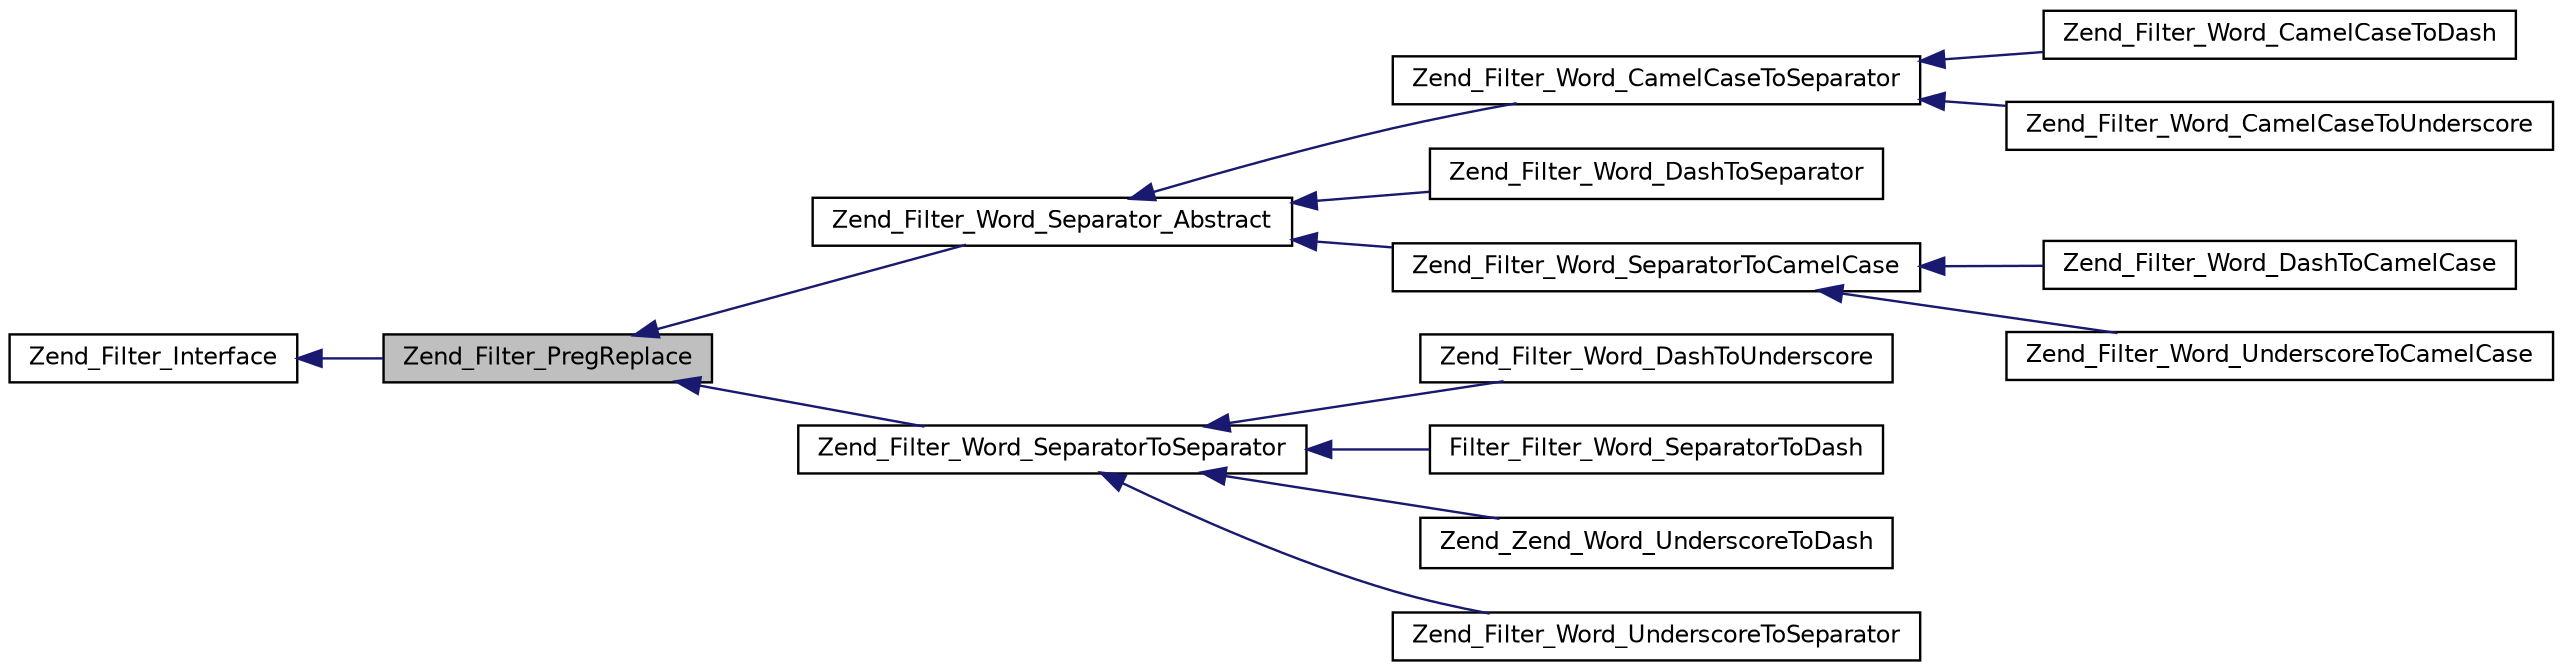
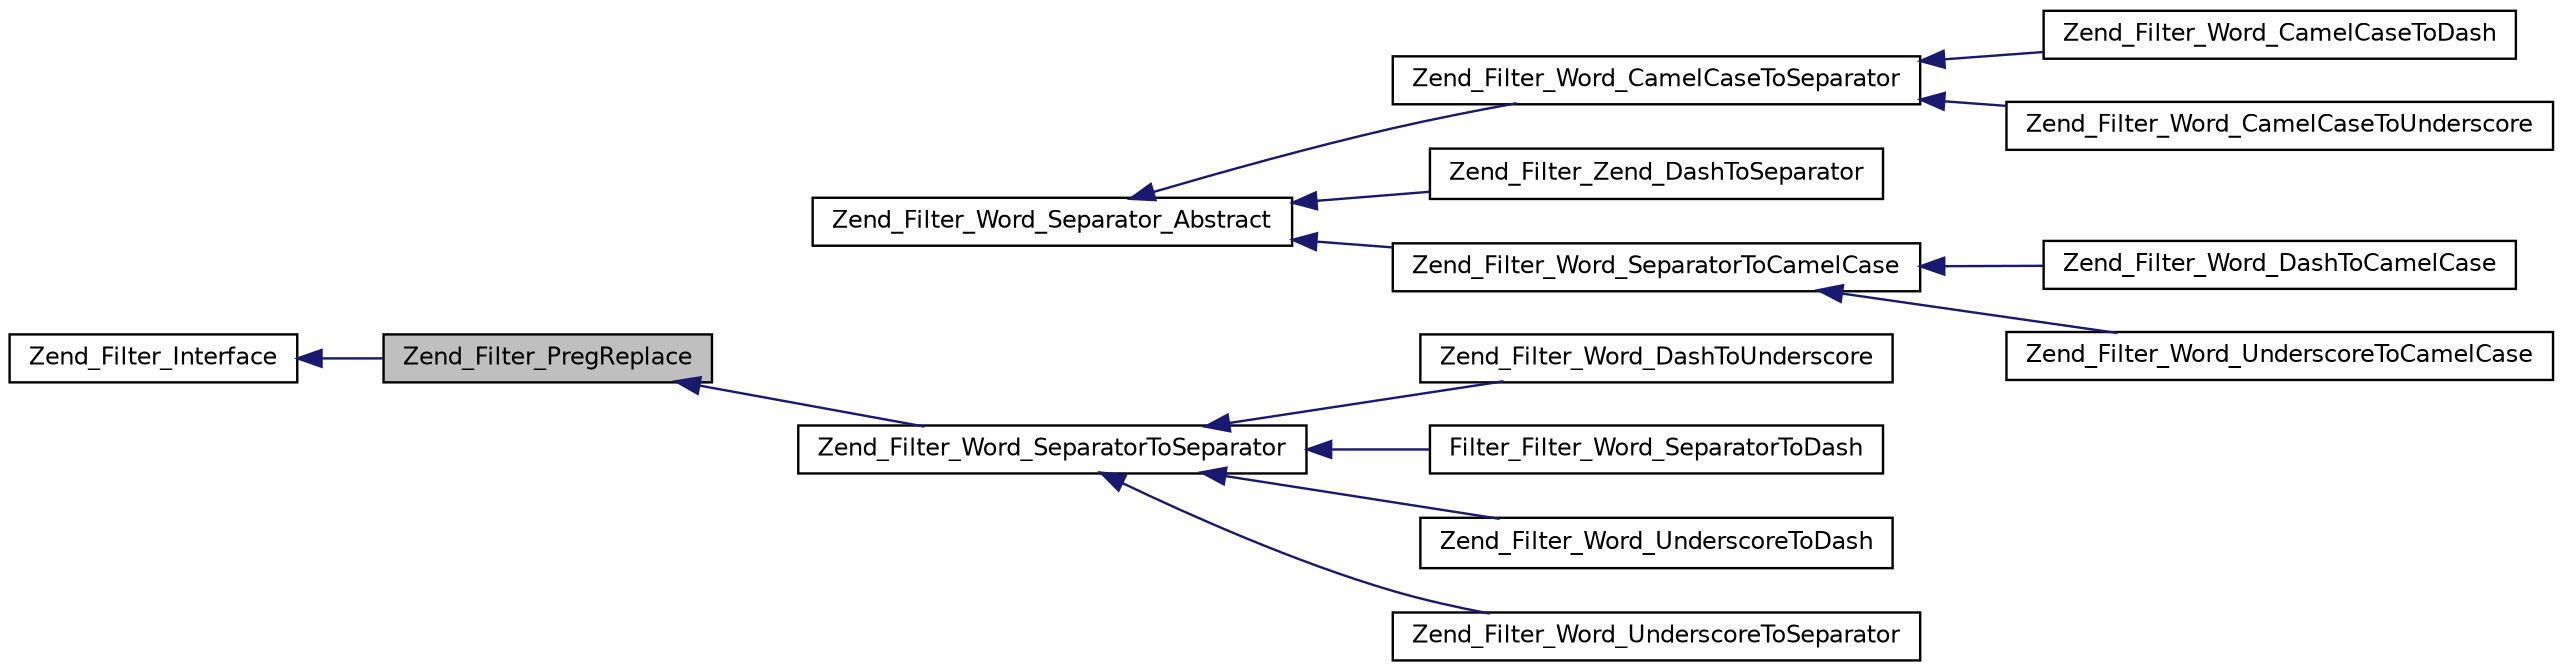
node "Zend_Filter_Word_DashToSeparator": label "Zend_Filter_Word_DashToSeparator" -> "Zend_Filter_Zend_DashToSeparator"
edge "Zend_Filter_Word_Separator_Abstract" -> "Zend_Filter_PregReplace": removed
node "Zend_Zend_Word_UnderscoreToDash": label "Zend_Zend_Word_UnderscoreToDash" -> "Zend_Filter_Word_UnderscoreToDash"
